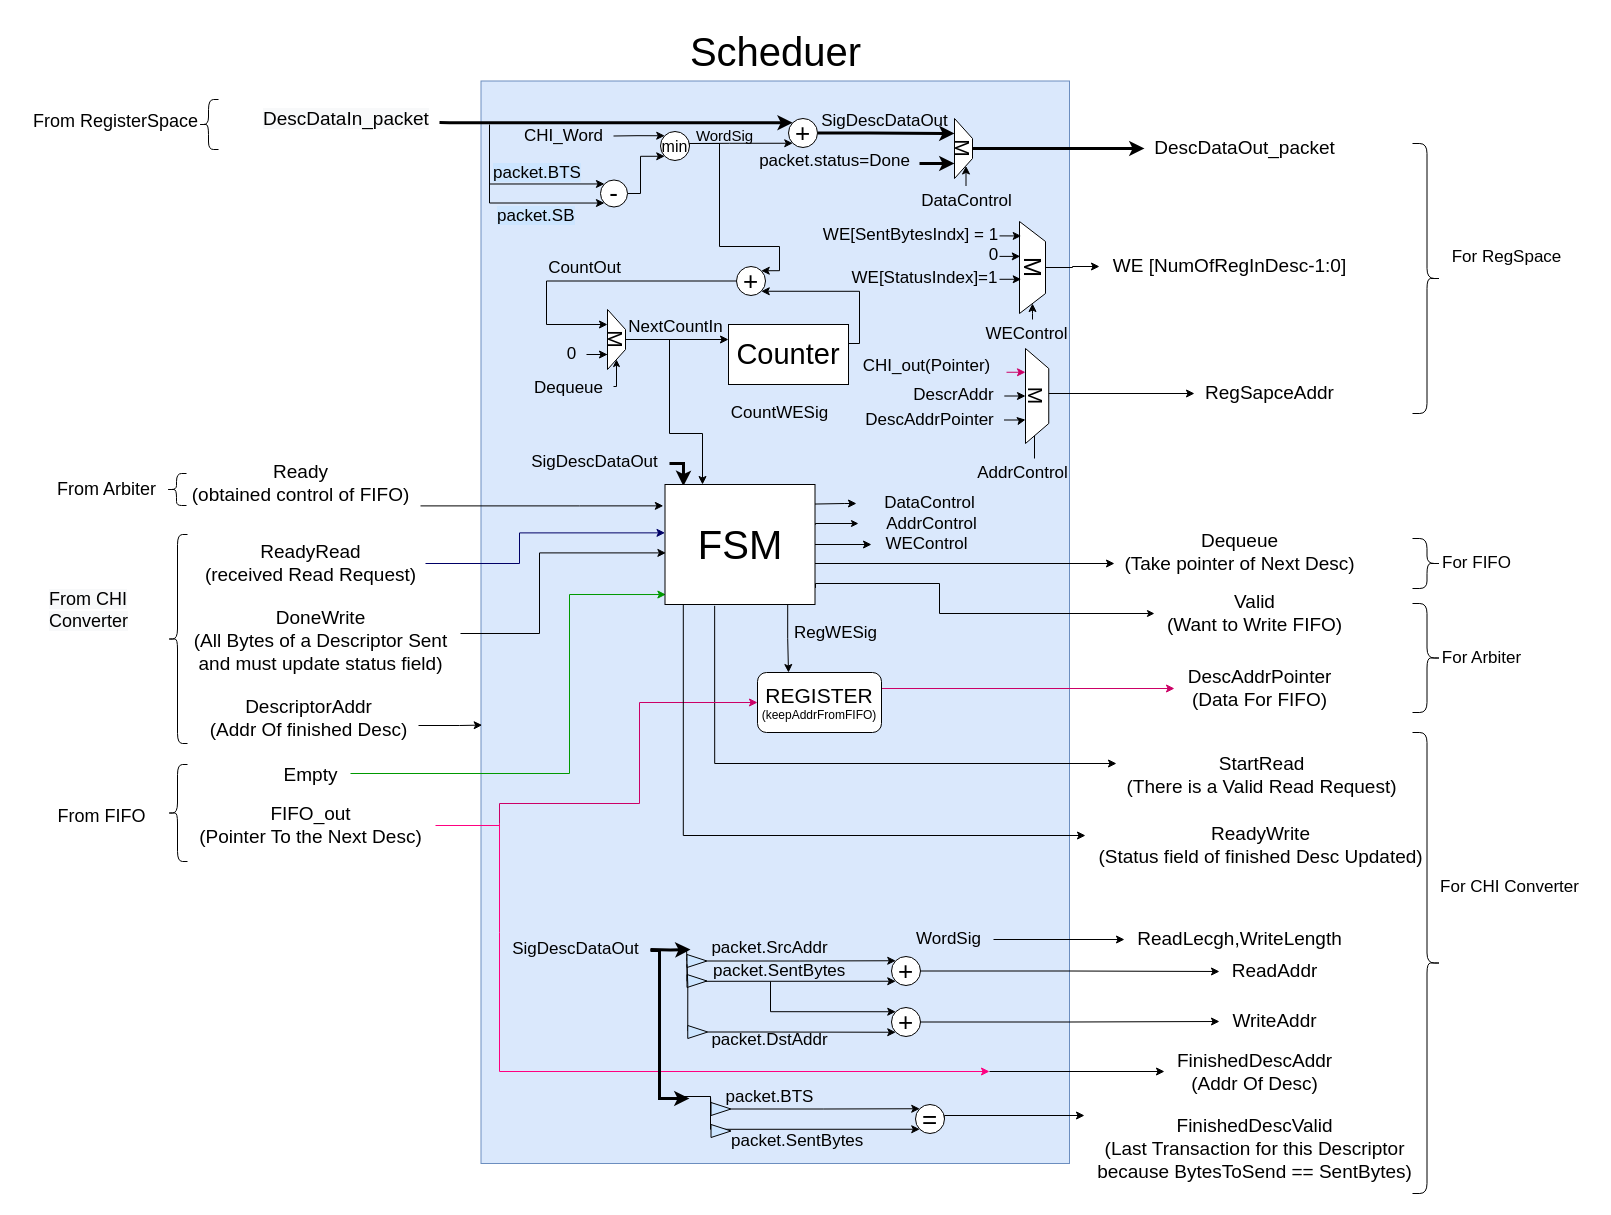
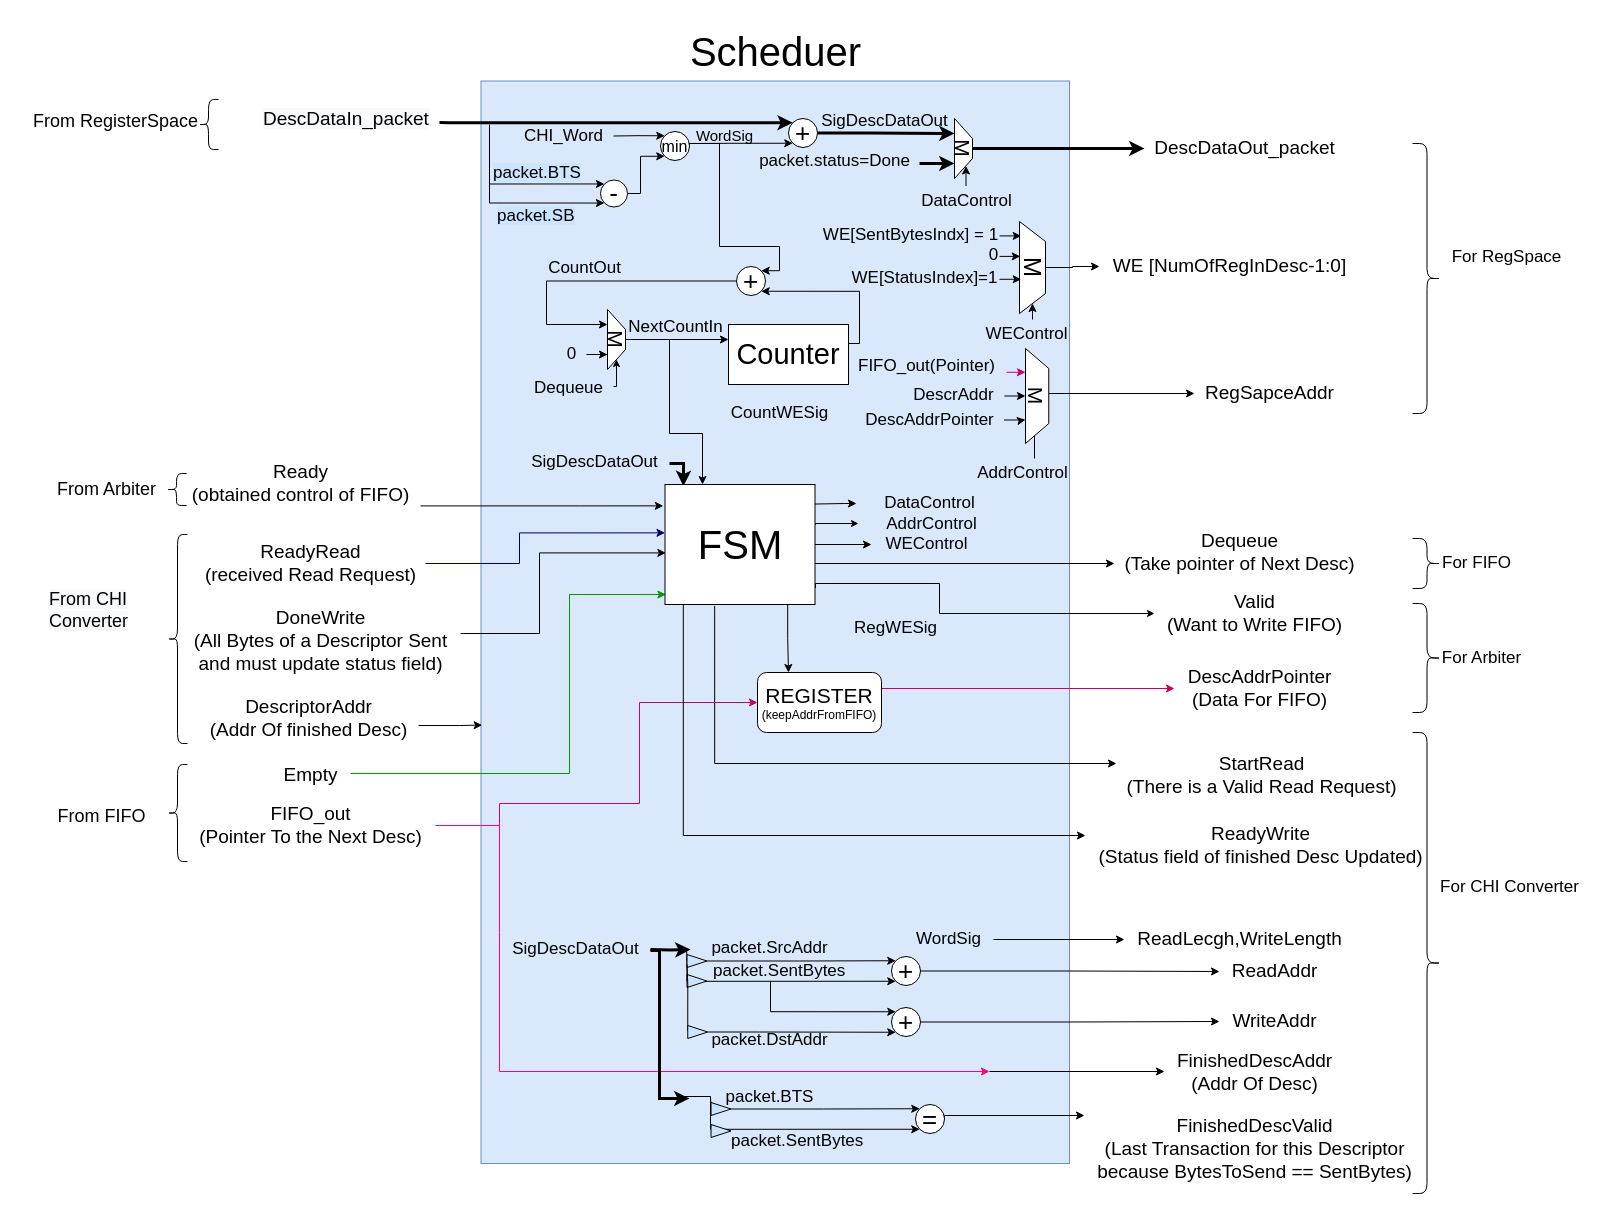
node "CHI_out(Pointer)": label "CHI_out(Pointer)" -> "FIFO_out(Pointer)"
node "RegWESig": moved (836, 634) -> (896, 629)
